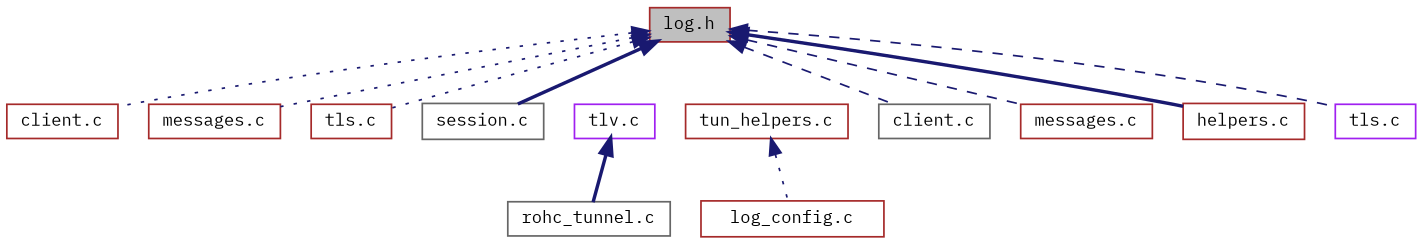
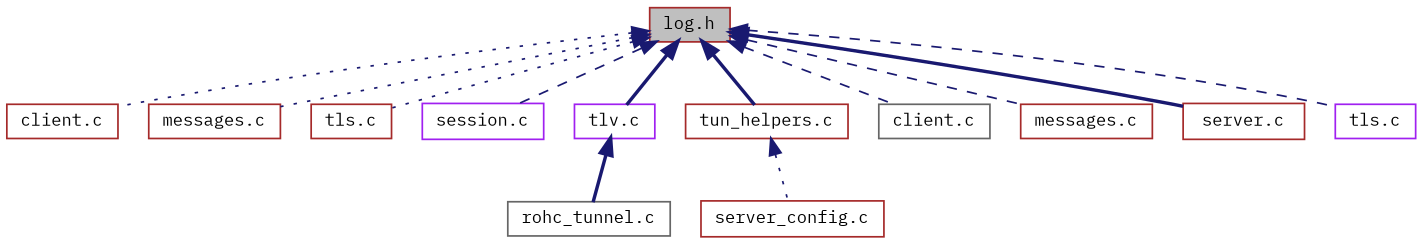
edge "session.c" -> "log.h": style bold -> dashed
edge "tlv.c" -> "log.h": added
edge "tun_helpers.c" -> "log.h": added
node "session.c": color gray40 -> purple
node "helpers.c": label "helpers.c" -> "server.c"
node "log_config.c": label "log_config.c" -> "server_config.c"
